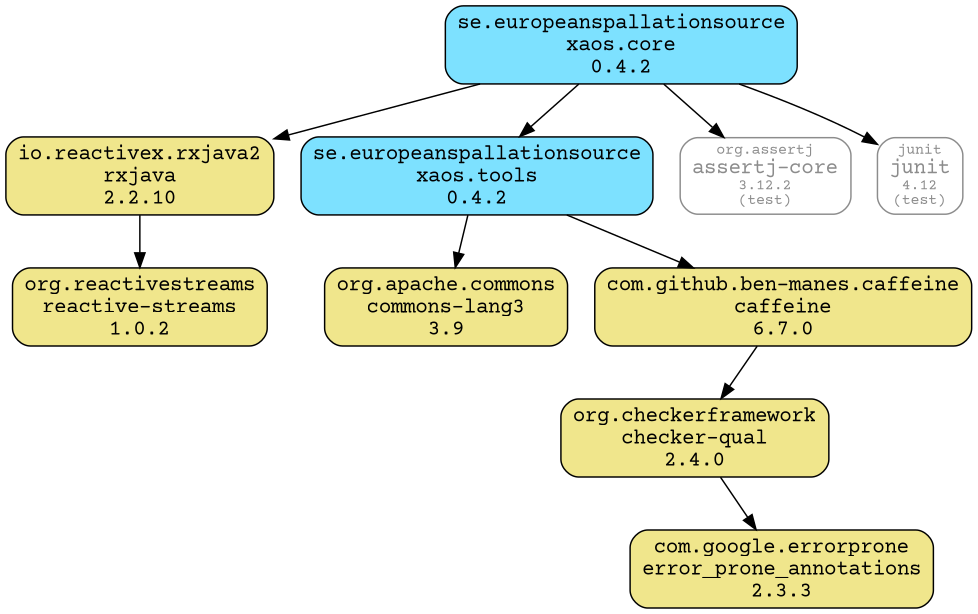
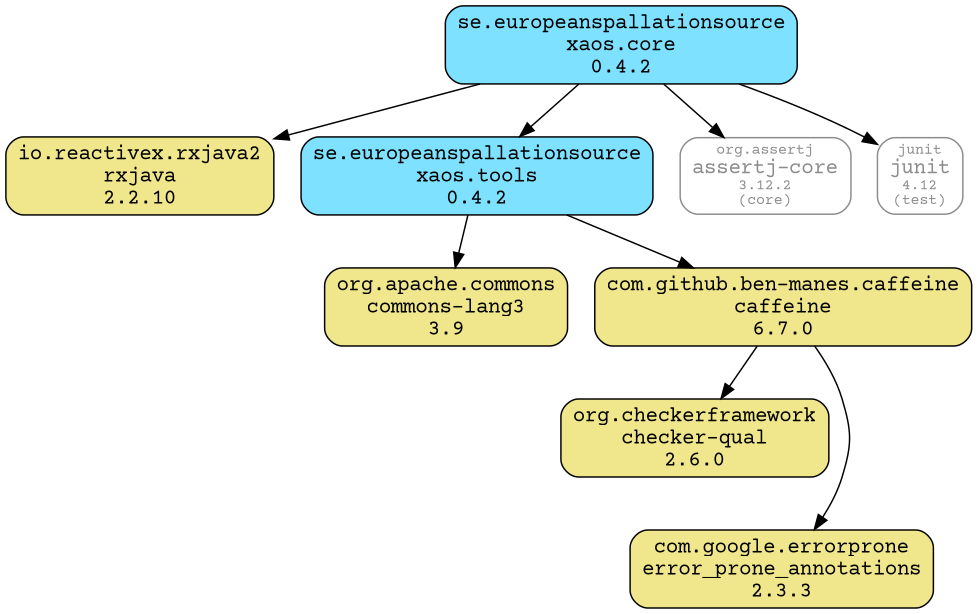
node "org.assertj": text "(test)" -> "(core)"
node "org.reactivestreams": removed
node "org.checkerframework": text "2.4.0" -> "2.6.0"
edge "org.checkerframework" -> "com.google.errorprone": now "com.github.ben-manes.caffeine" -> "com.google.errorprone"
